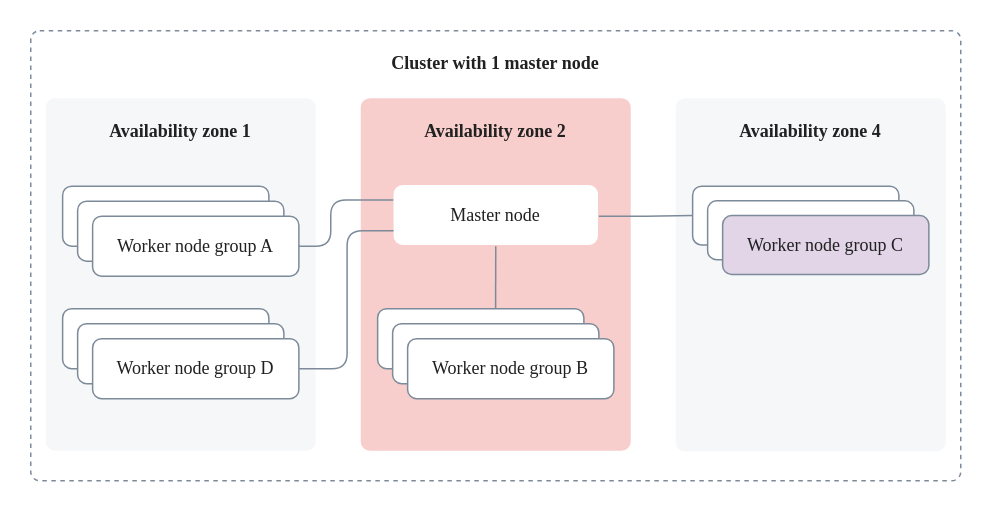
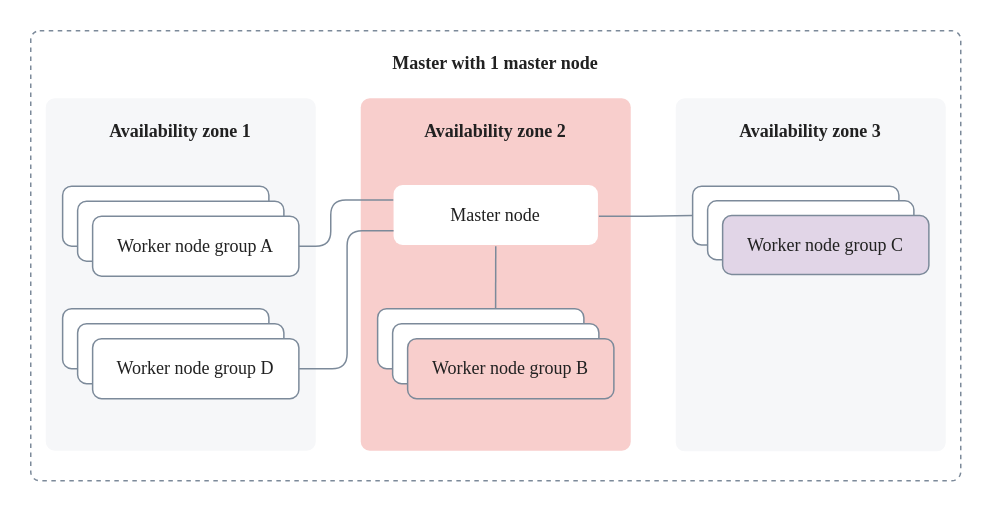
node "Cluster with 1 master node": label "Cluster with 1 master node" -> "Master with 1 master node"
node "Availability zone 4": label "Availability zone 4" -> "Availability zone 3"
node "Worker node group B": fillcolor #ffffff -> #f8cecc
